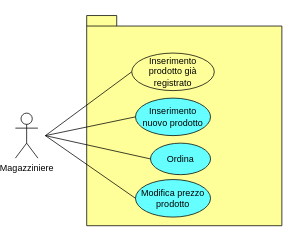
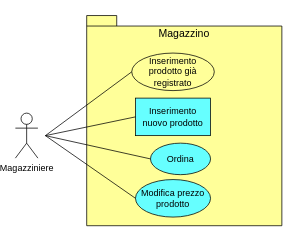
node "Magazzino": added
node "Inserimento nuovo prodotto": shape ellipse -> rectangle
